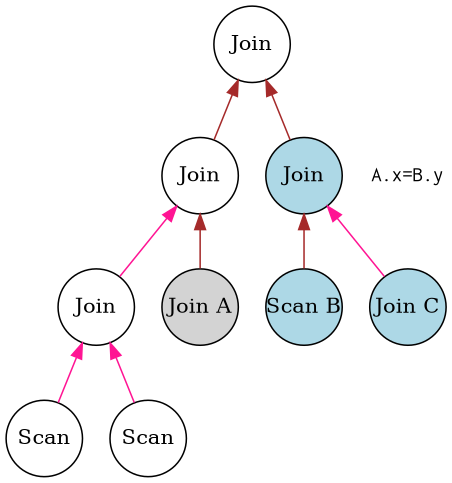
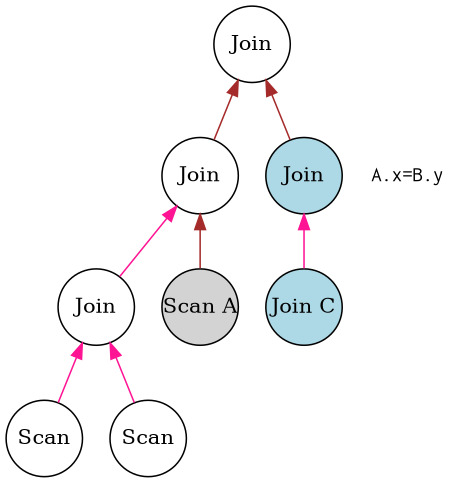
node "Join A": label "Join A" -> "Scan A"
node "Scan B": removed
